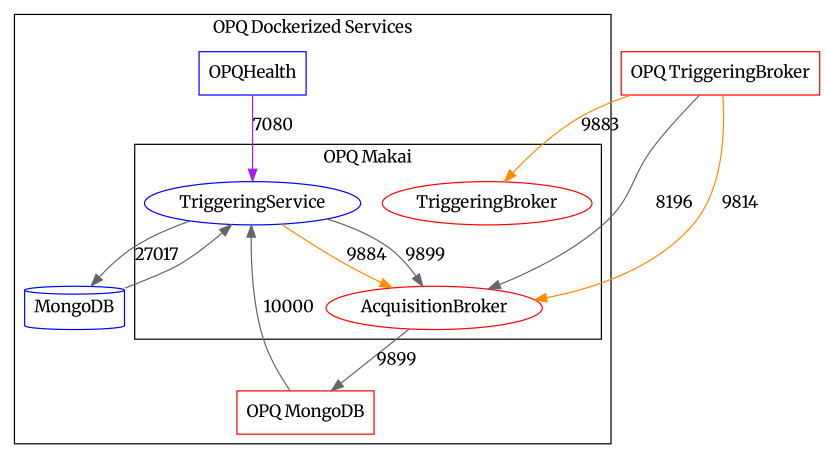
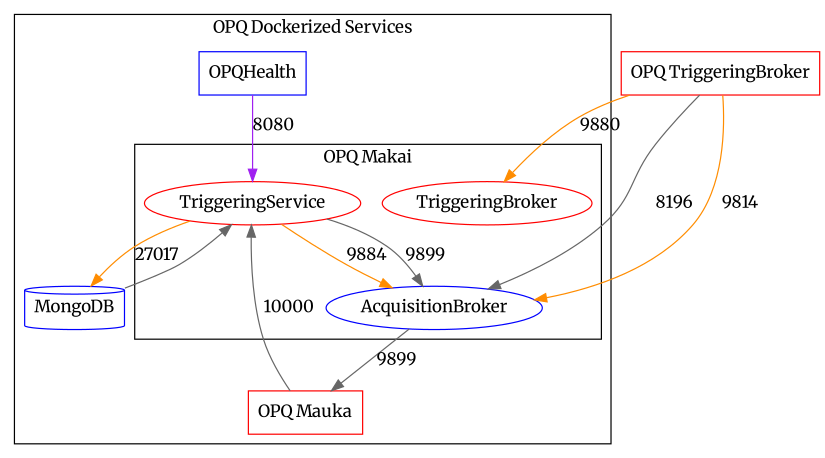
edge "OPQHealth" -> "TriggeringService": label "7080" -> "8080"
edge "OPQ TriggeringBroker" -> "TriggeringBroker": label "9883" -> "9880"
node "TriggeringService": color blue -> red
edge "TriggeringService" -> "MongoDB": color gray40 -> darkorange
node "AcquisitionBroker": color red -> blue
node "OPQ MongoDB": label "OPQ MongoDB" -> "OPQ Mauka"
